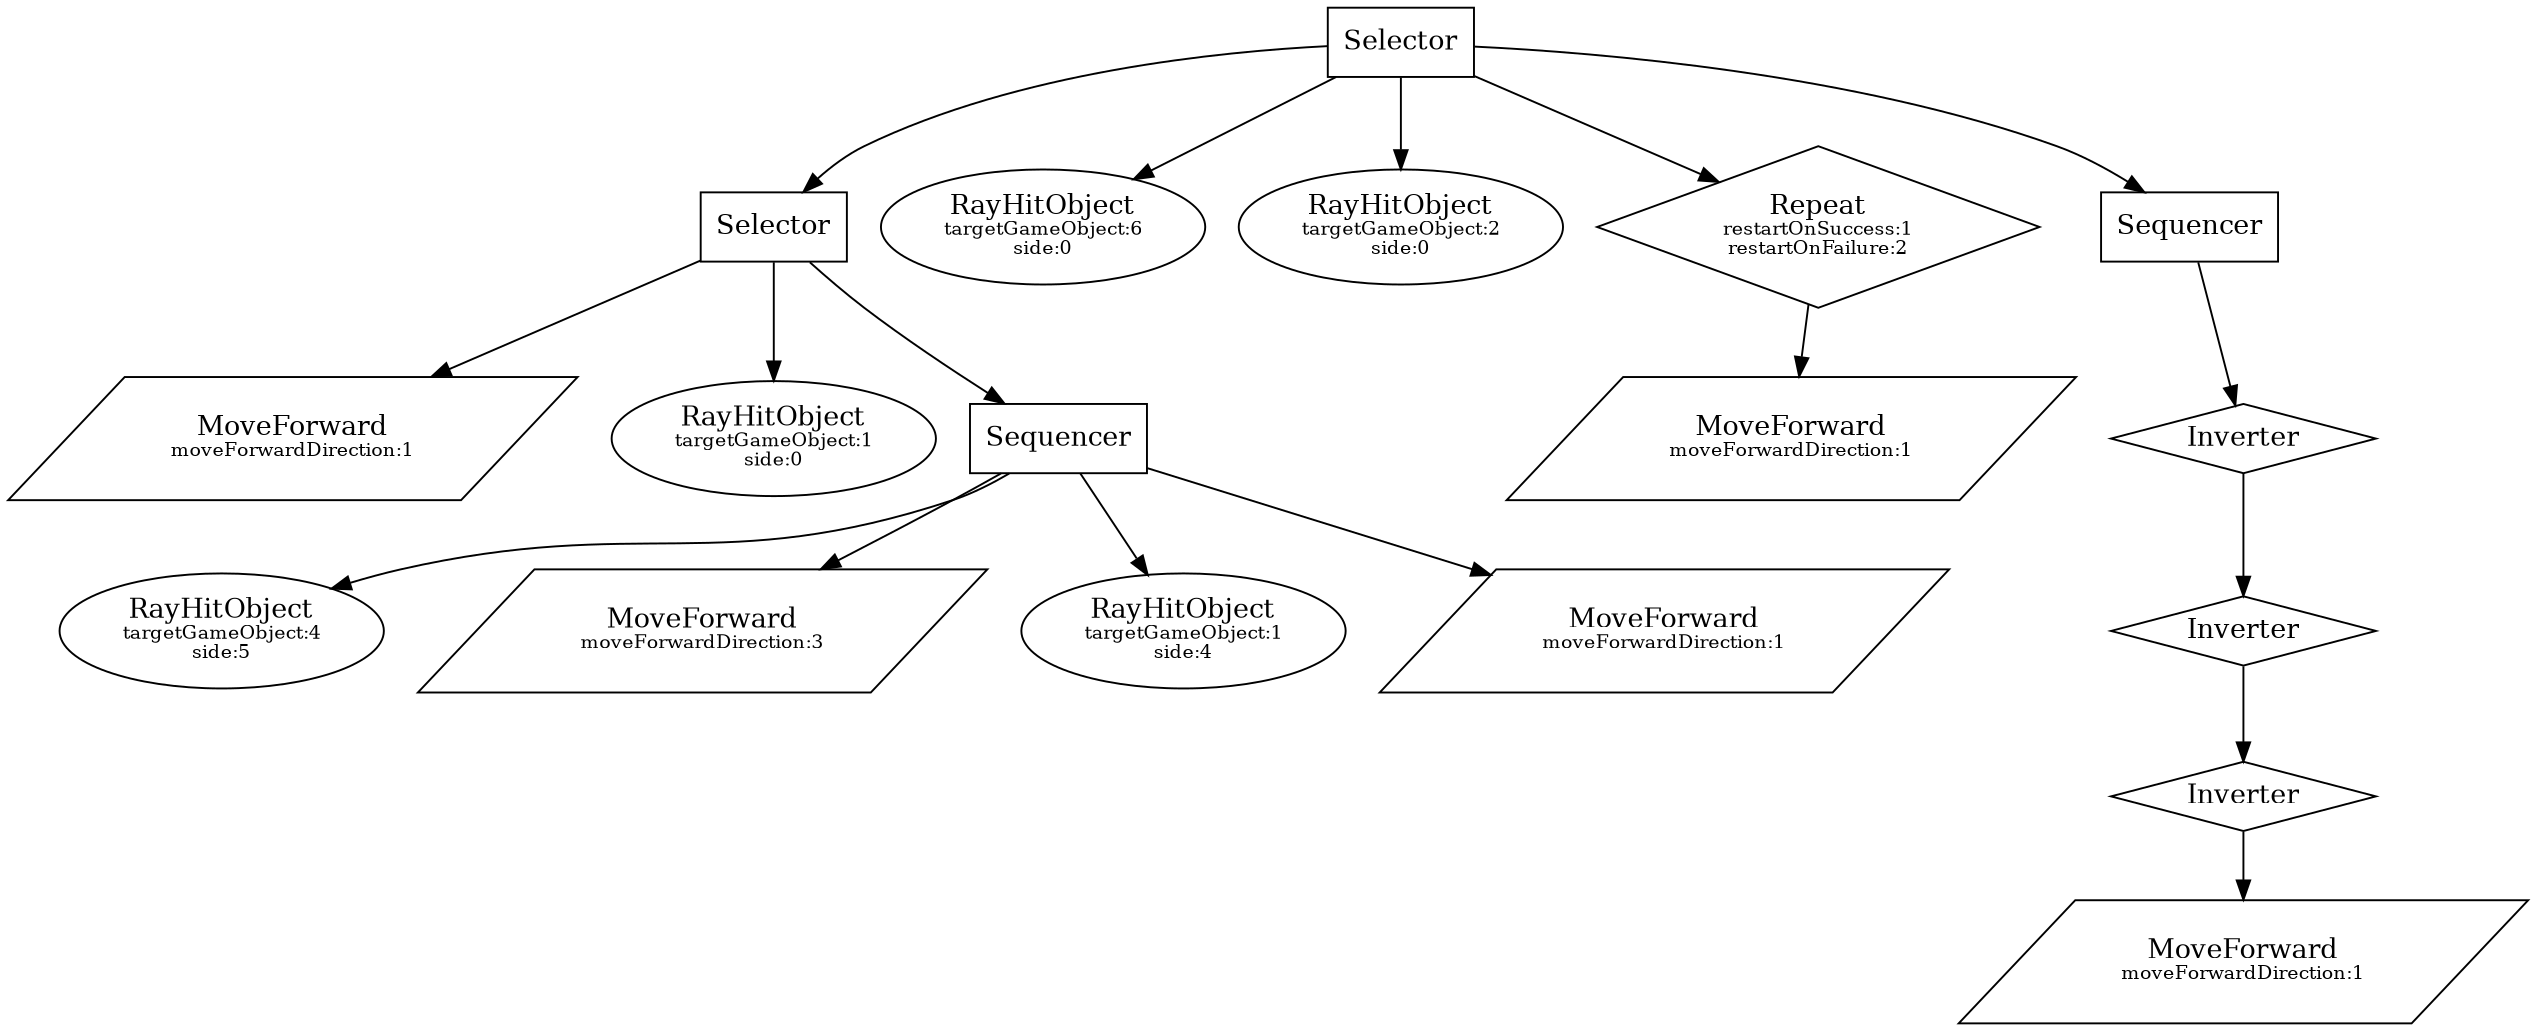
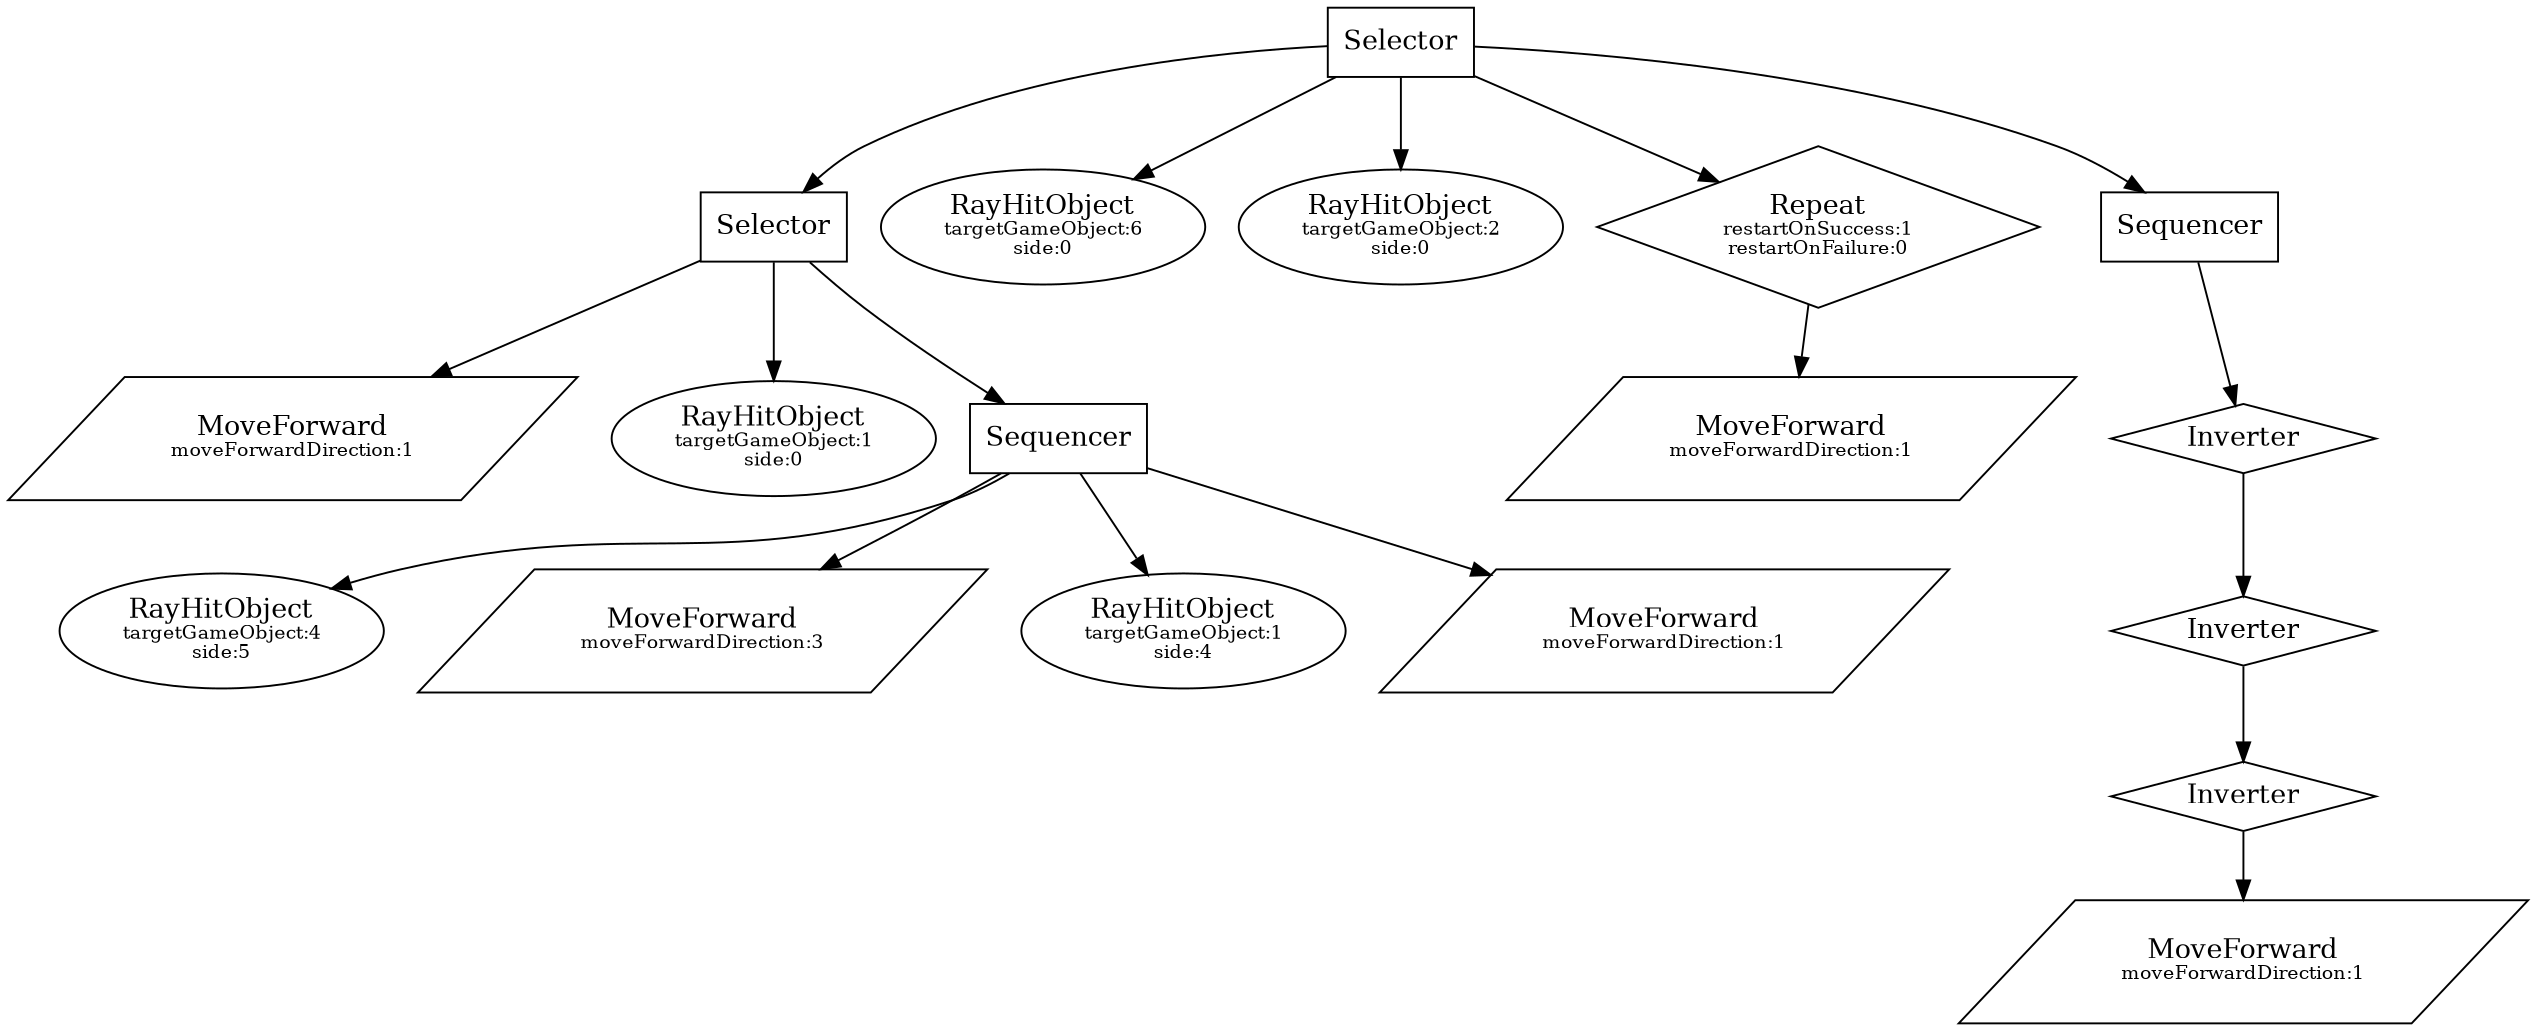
node "Repeat": text "restartOnFailure:2" -> "restartOnFailure:0"
